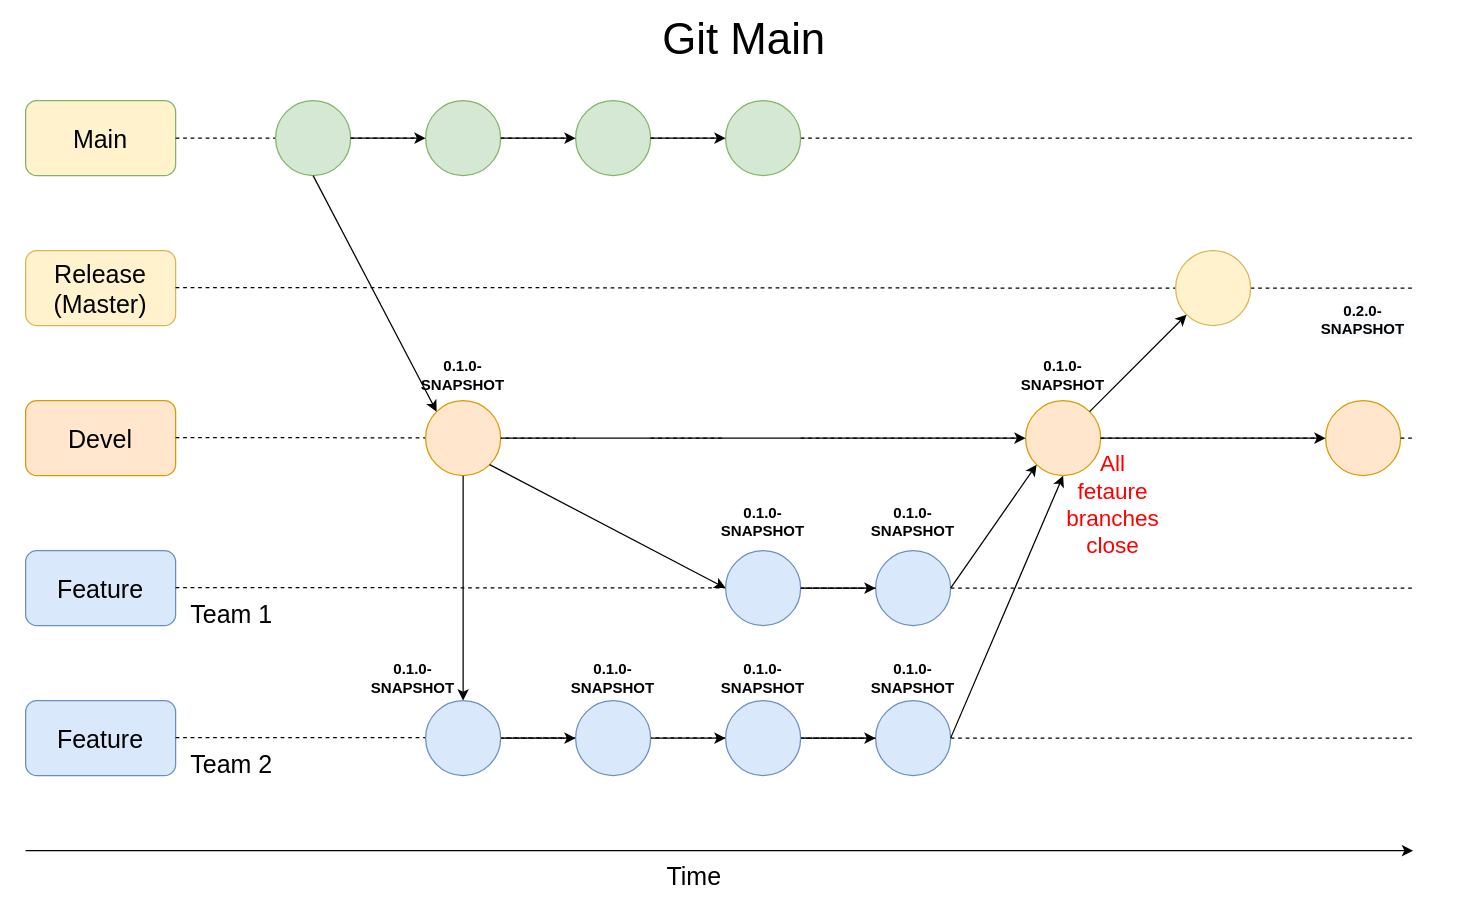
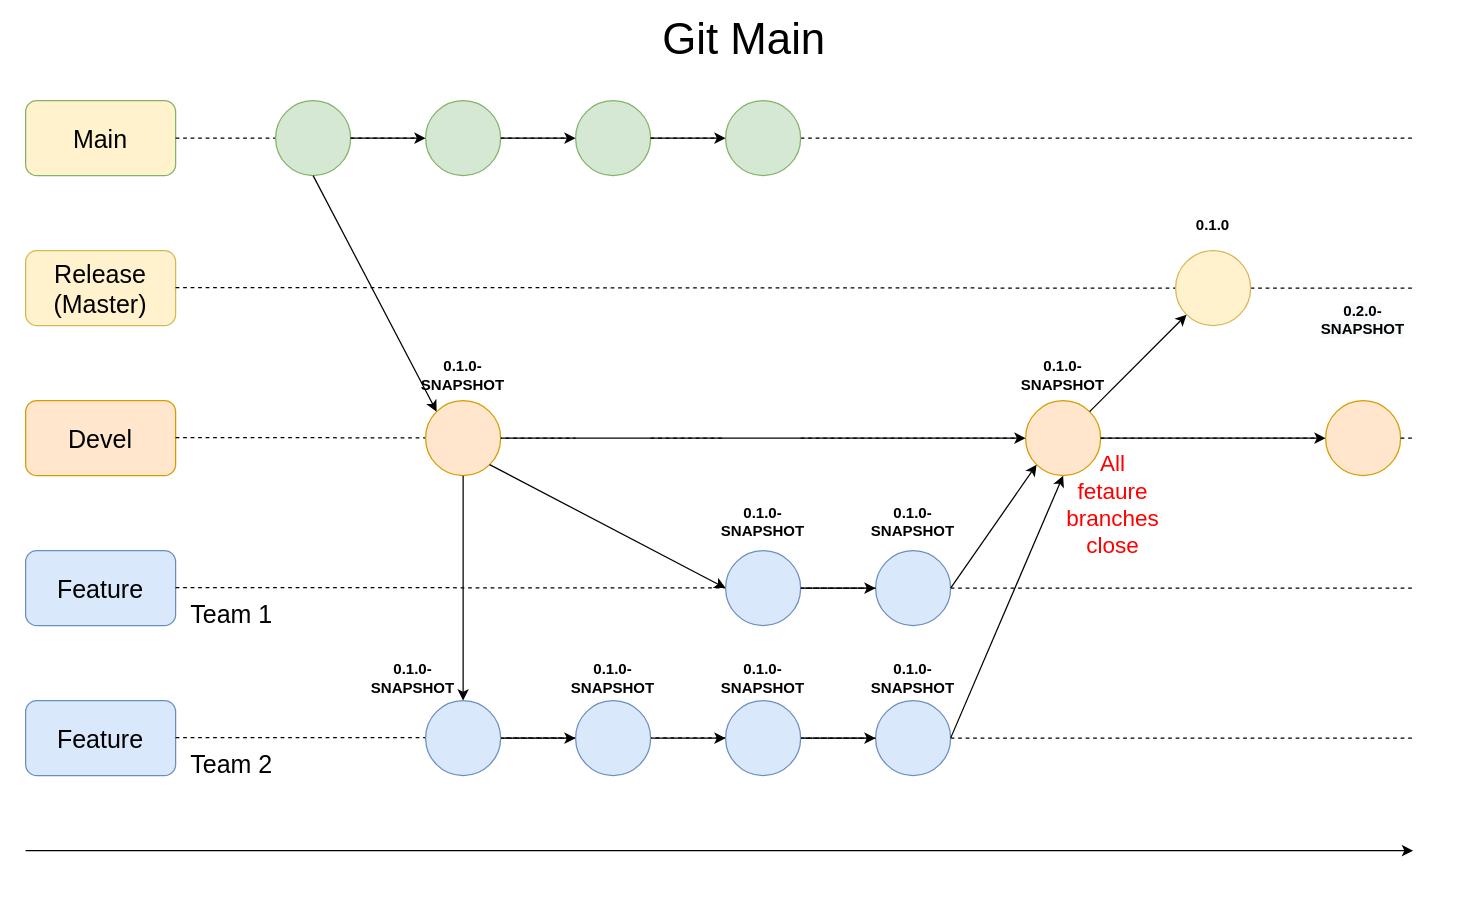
node "0.1.0": added
node "Time": removed
